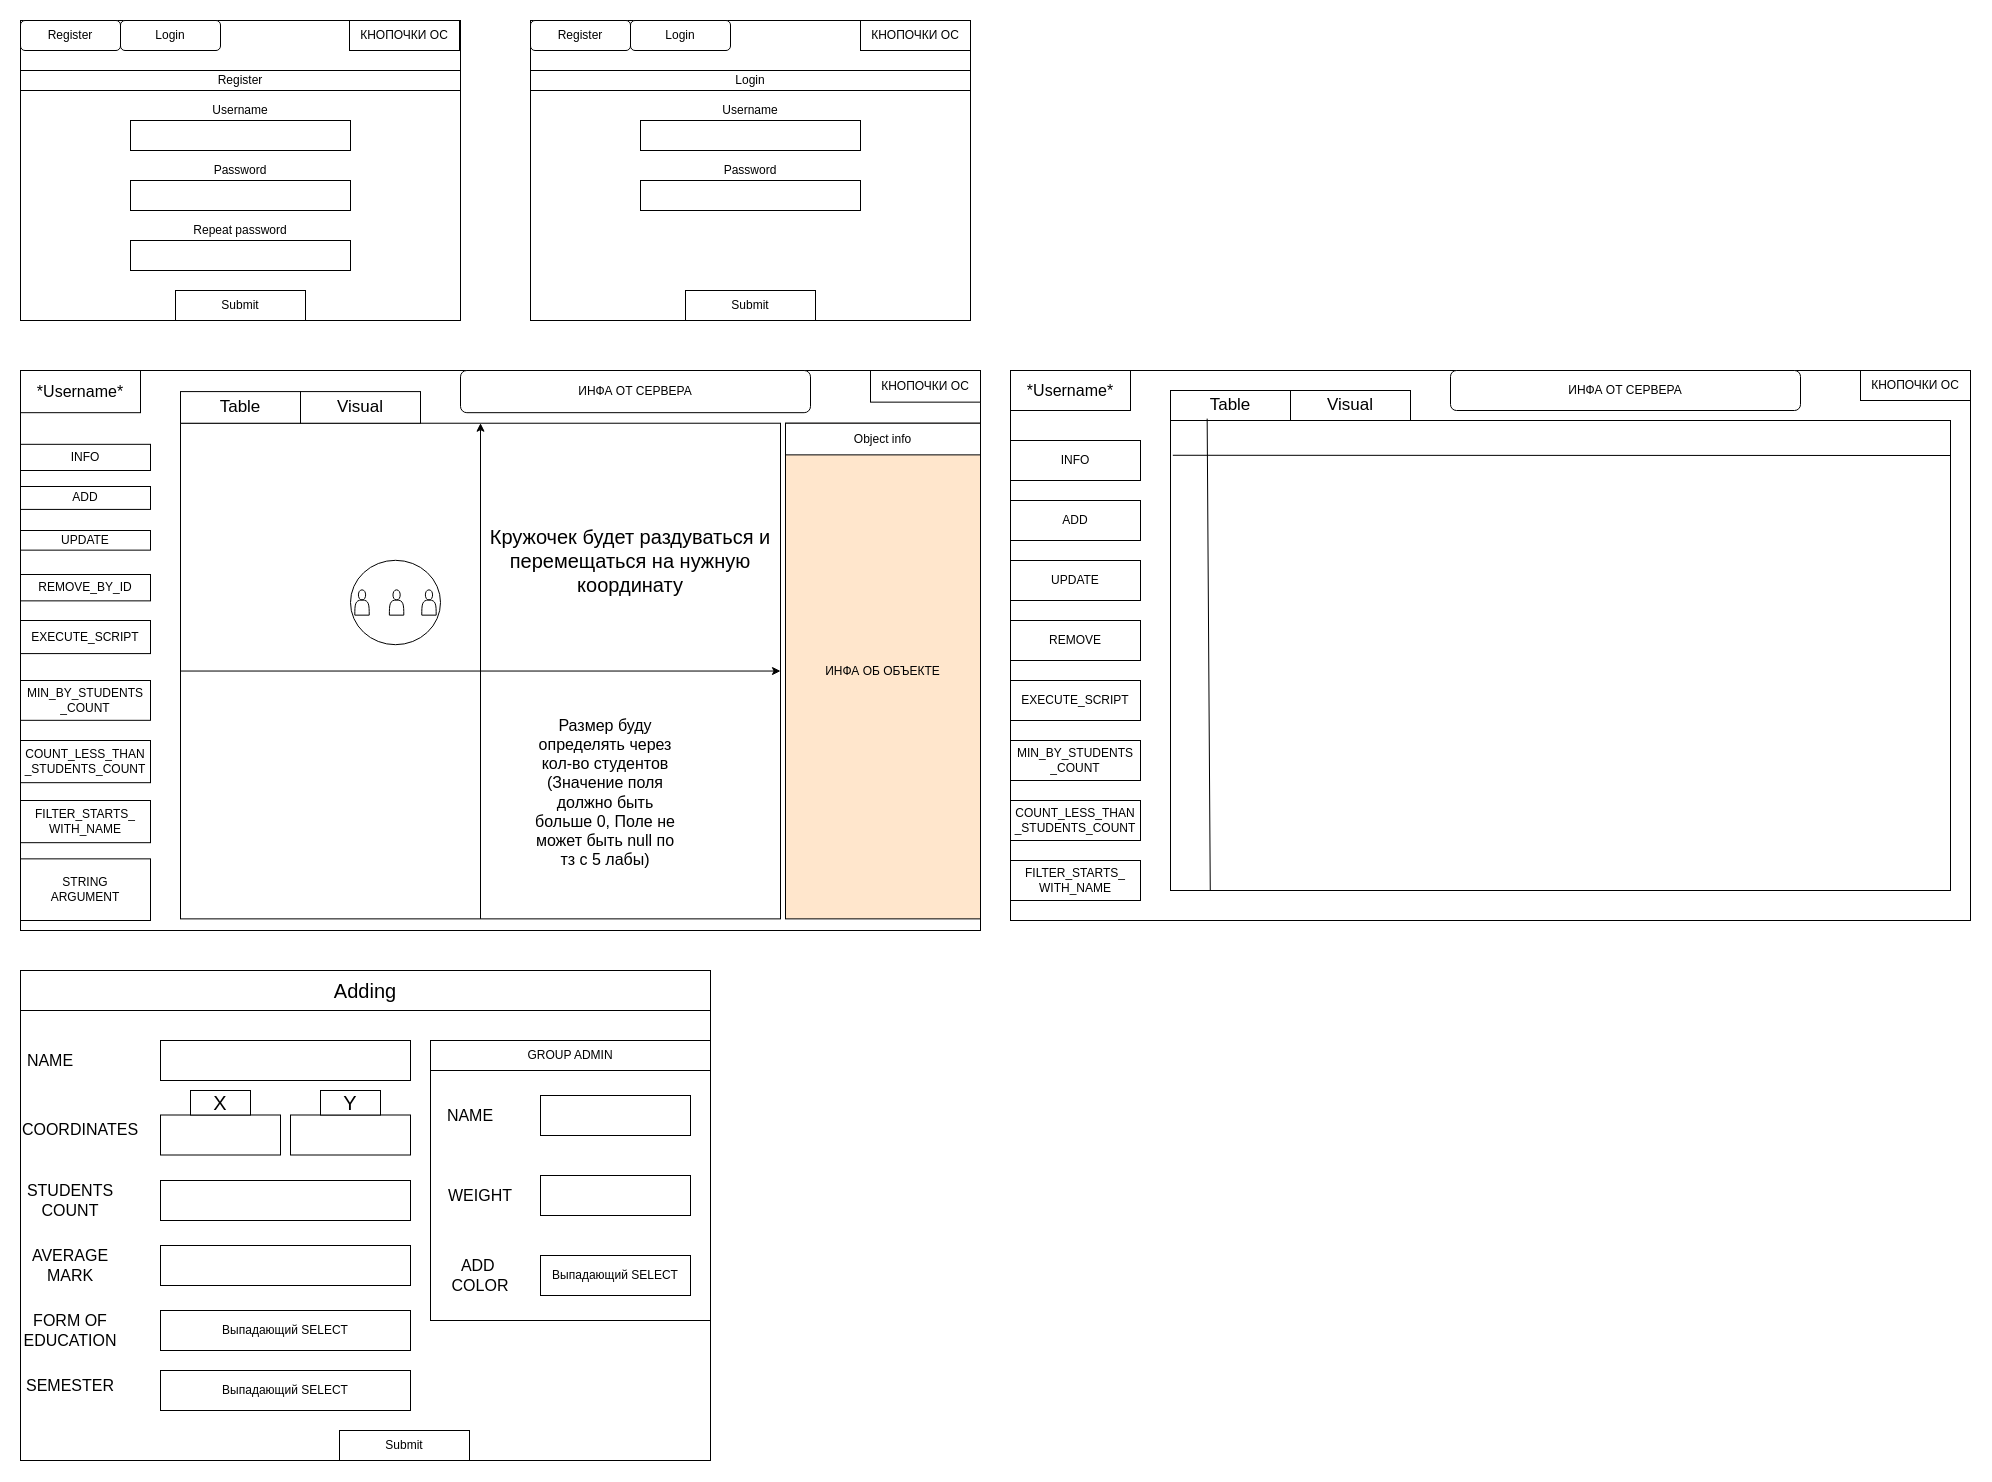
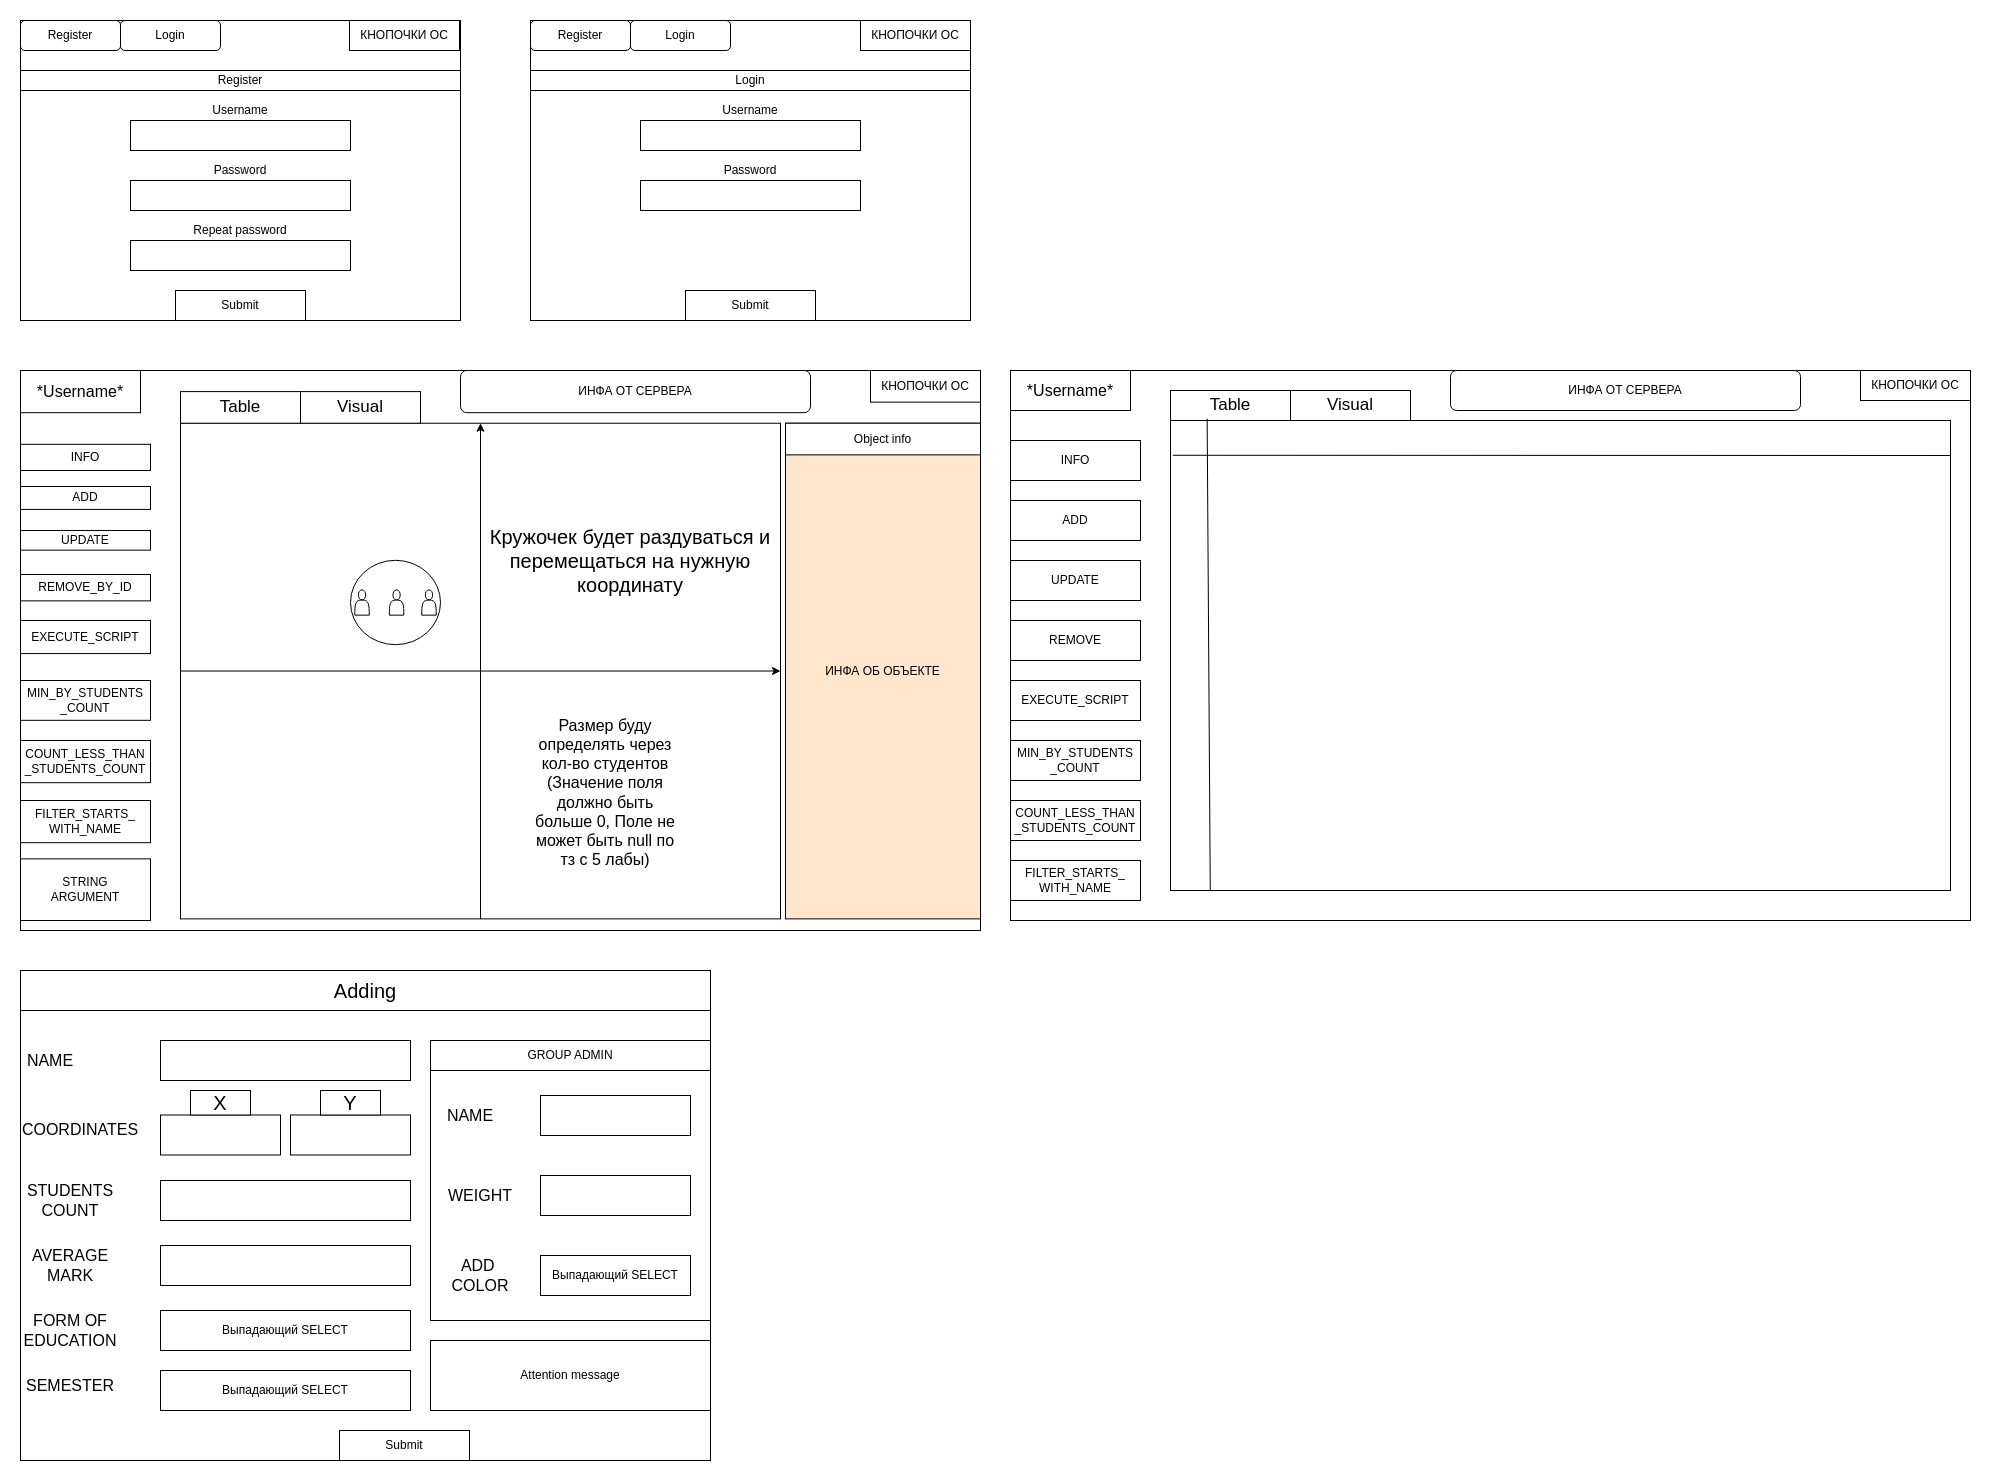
node "Attention message": added
